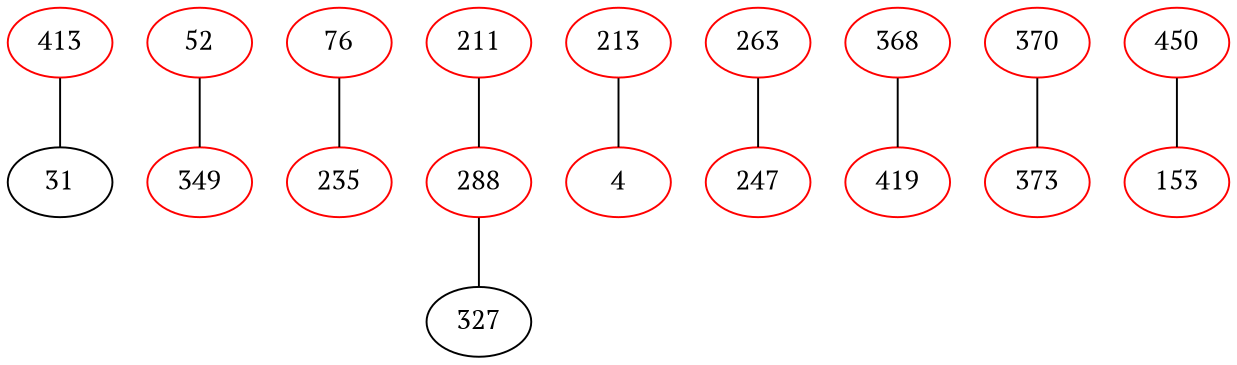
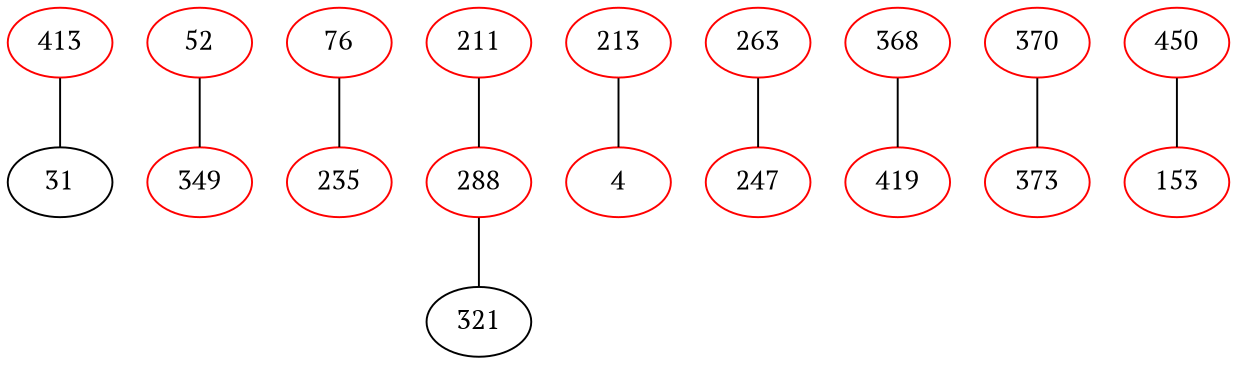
node "327": label "327" -> "321"
